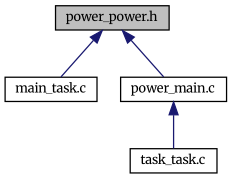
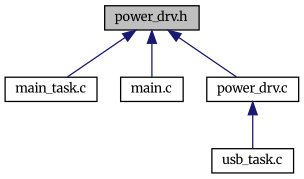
node "power_power.h": label "power_power.h" -> "power_drv.h"
node "main.c": added
node "power_main.c": label "power_main.c" -> "power_drv.c"
node "task_task.c": label "task_task.c" -> "usb_task.c"
